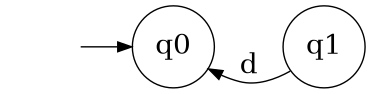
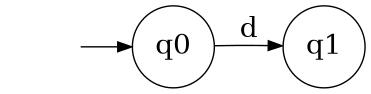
edge "q1" -> "q0": reversed
